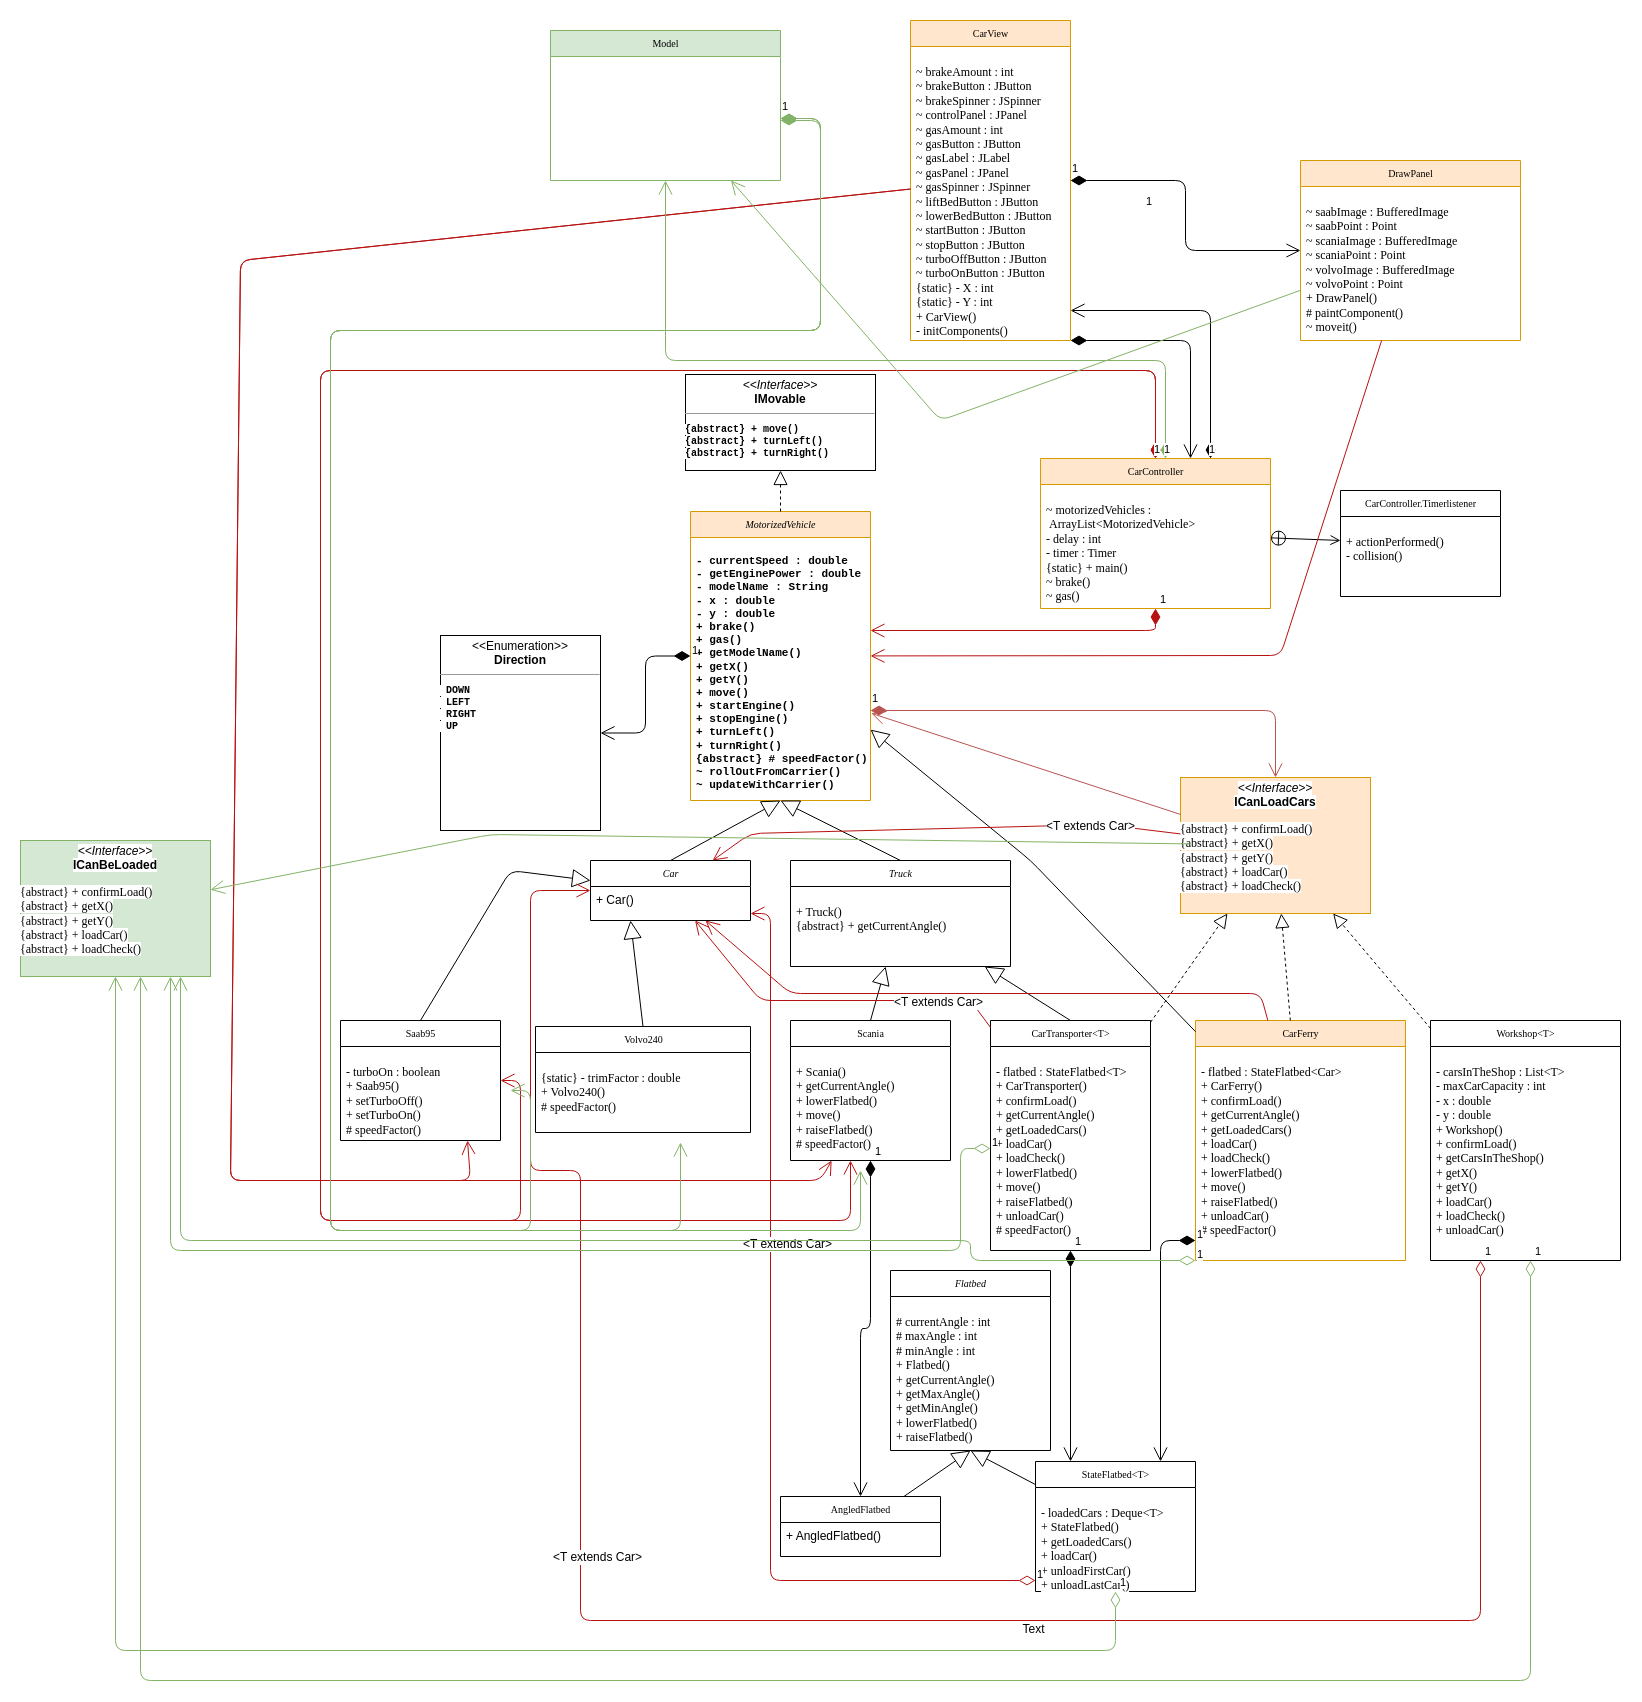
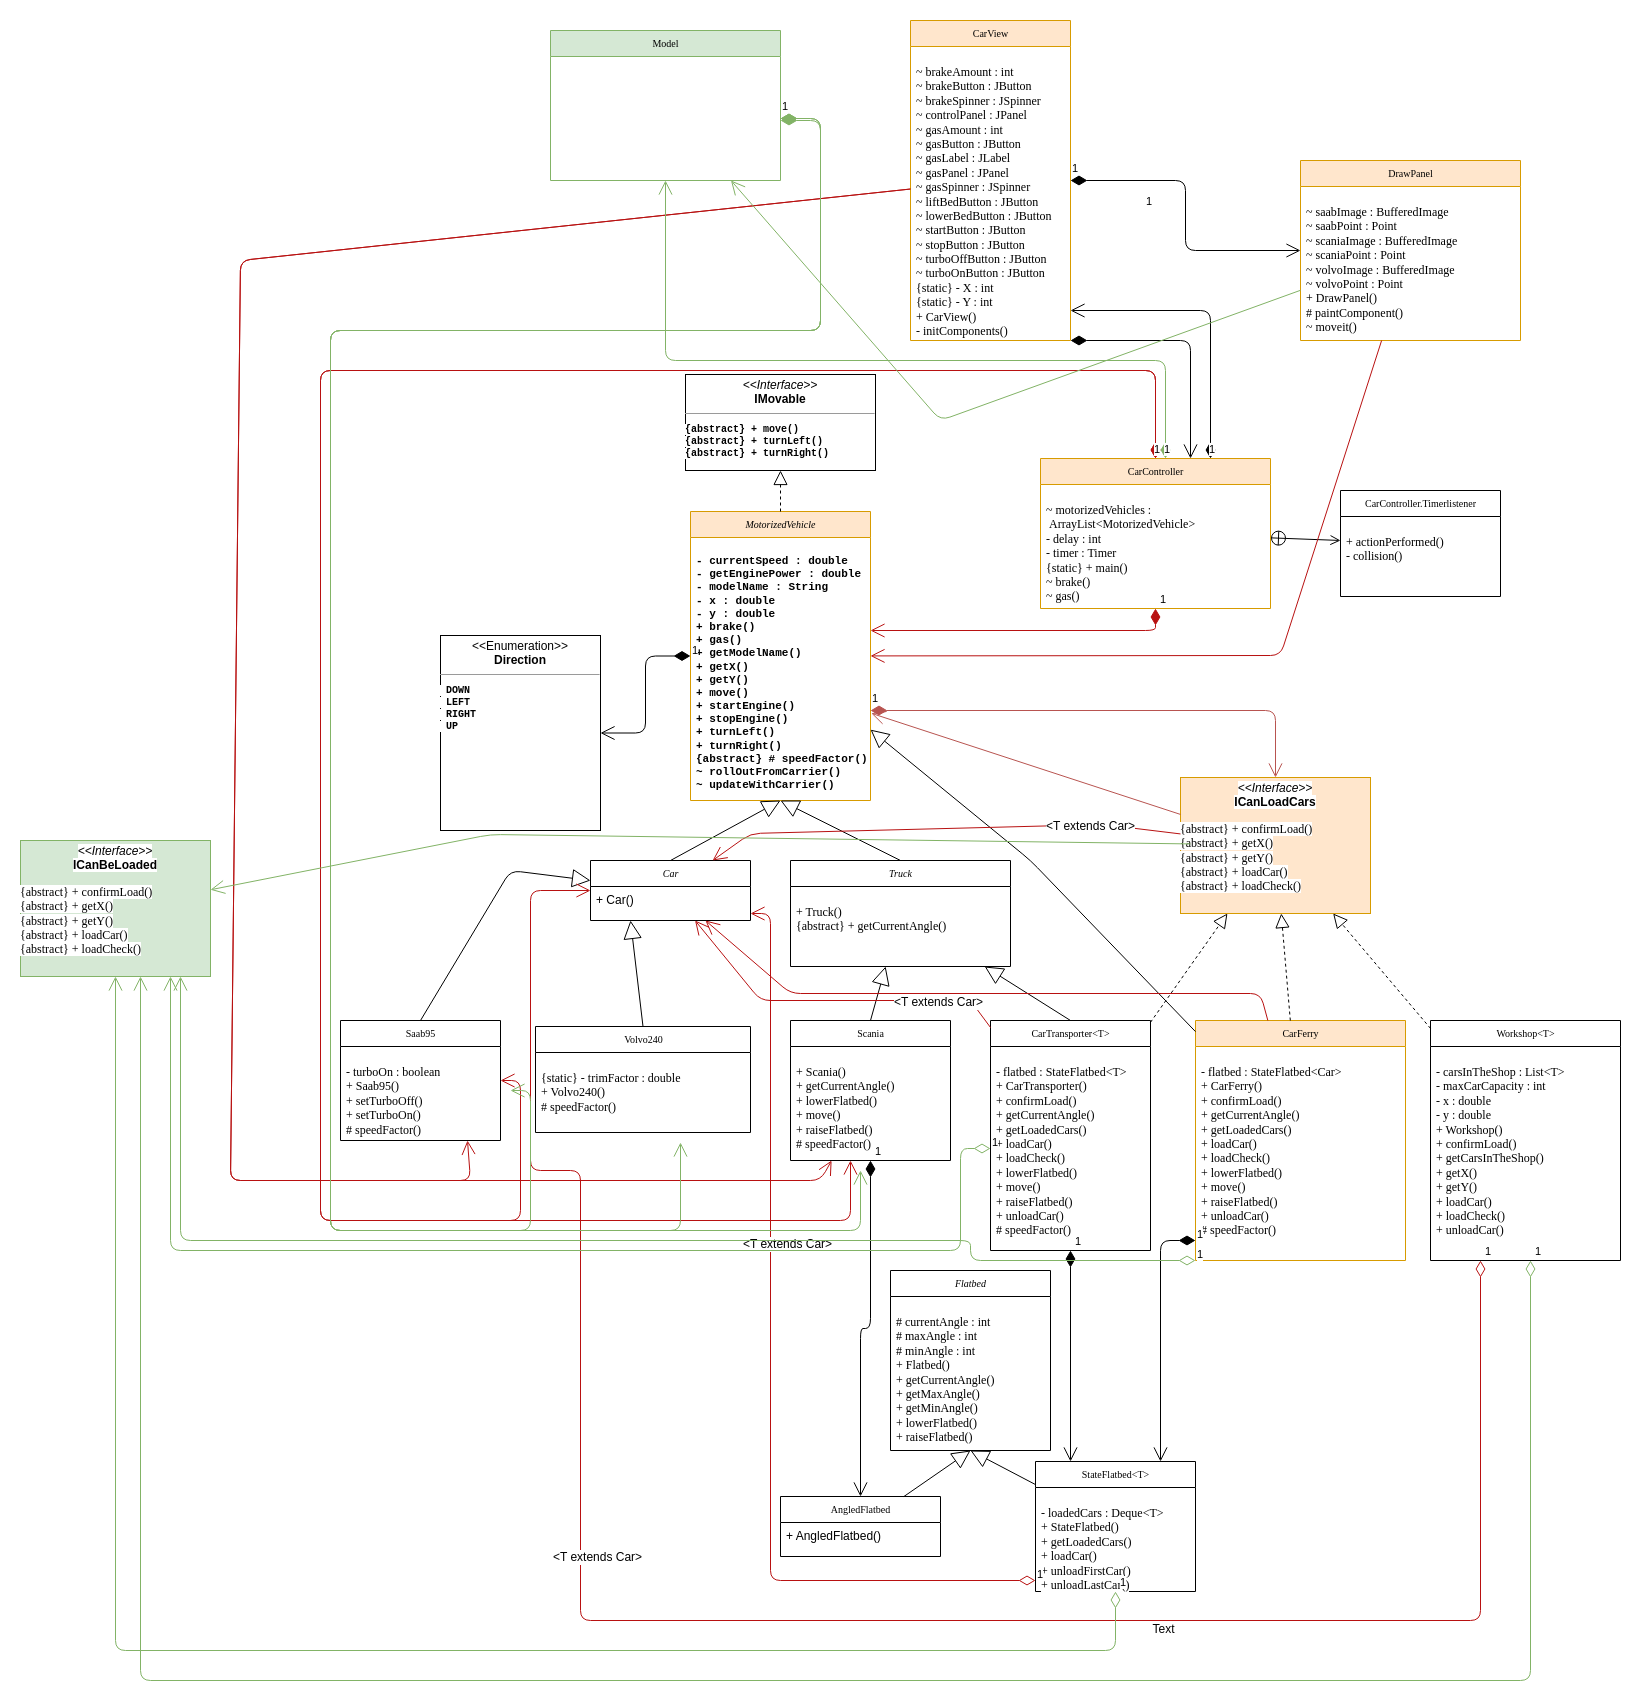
node "Text": moved (1034, 1630) -> (1164, 1630)
